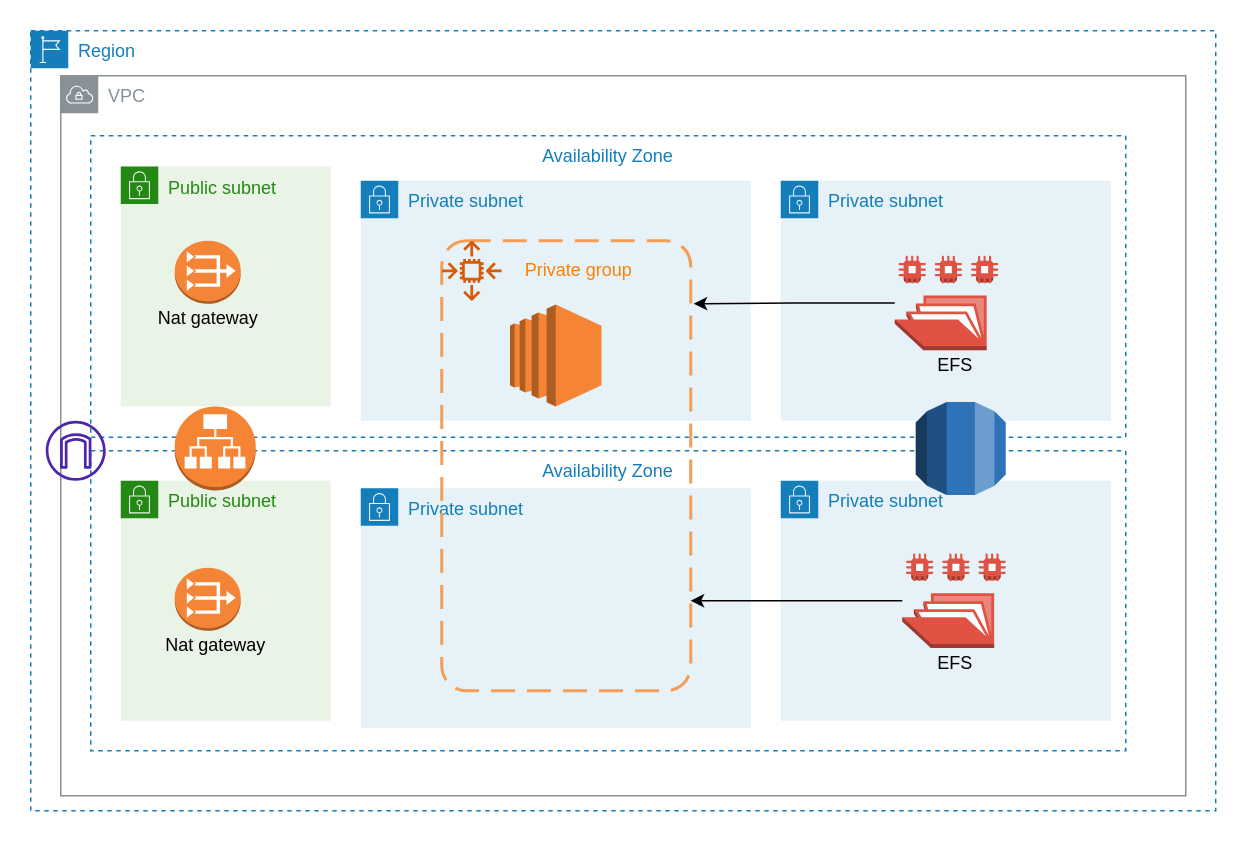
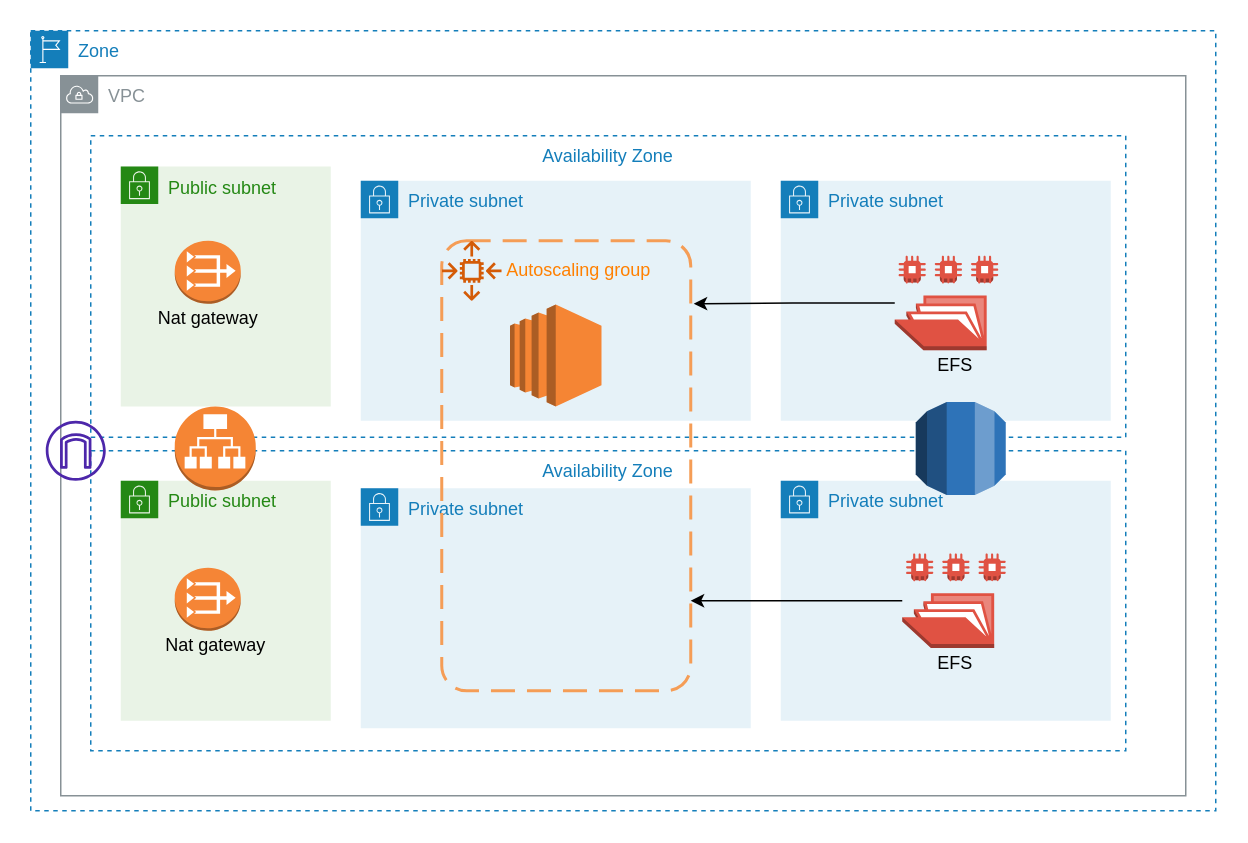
node "Region": label "Region" -> "Zone"
node "Private group": label "Private group" -> "Autoscaling group"
